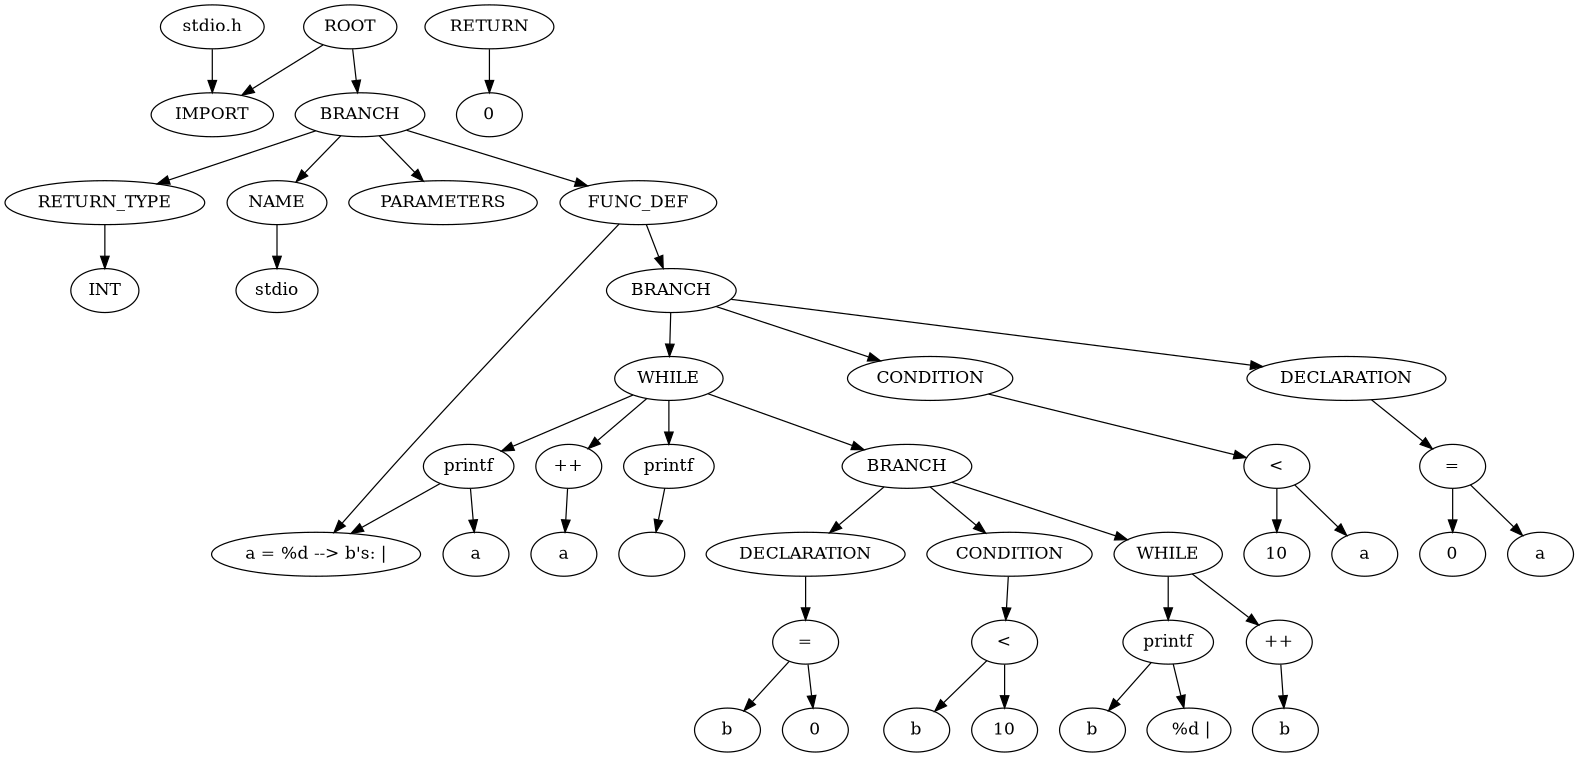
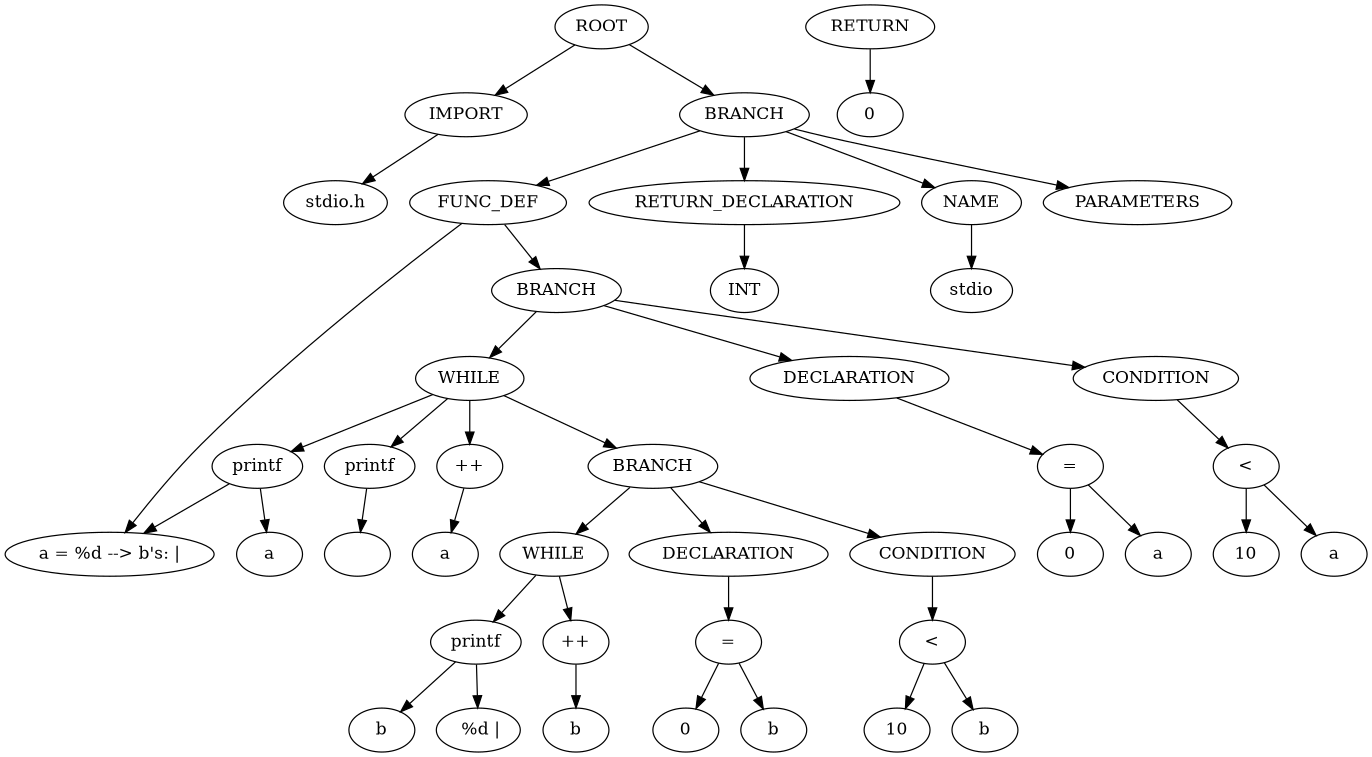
edge "stdio.h" -> "IMPORT": reversed
node "RETURN_TYPE": label "RETURN_TYPE" -> "RETURN_DECLARATION"
